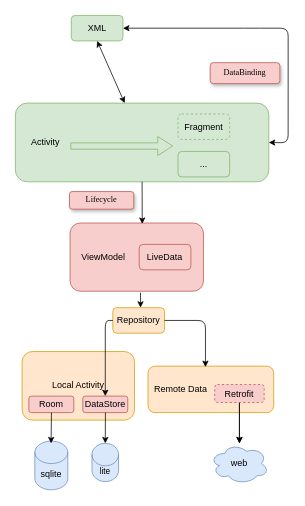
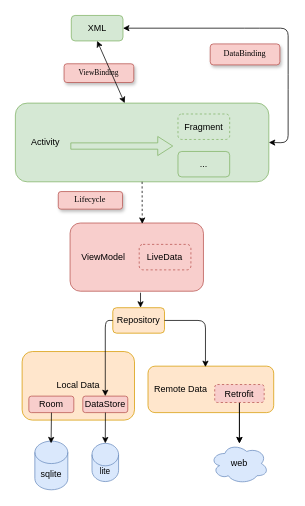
node "ViewBinding": added
node "DataBinding": moved (245, 73) -> (245, 54)
node "Lifecycle": moved (102, 200) -> (90, 200)
edge "Activity" -> "ViewModel": style solid -> dashed
node "LiveData": style solid -> dashed
node "Local Activity": label "Local Activity" -> "Local Data"
